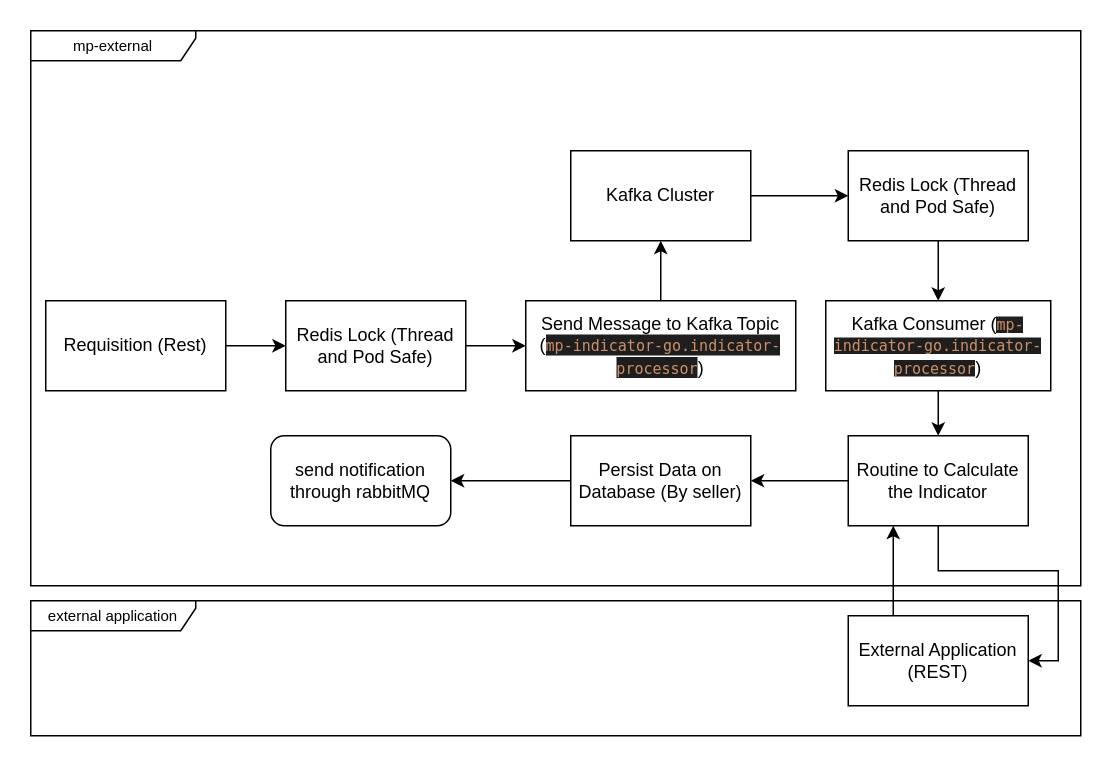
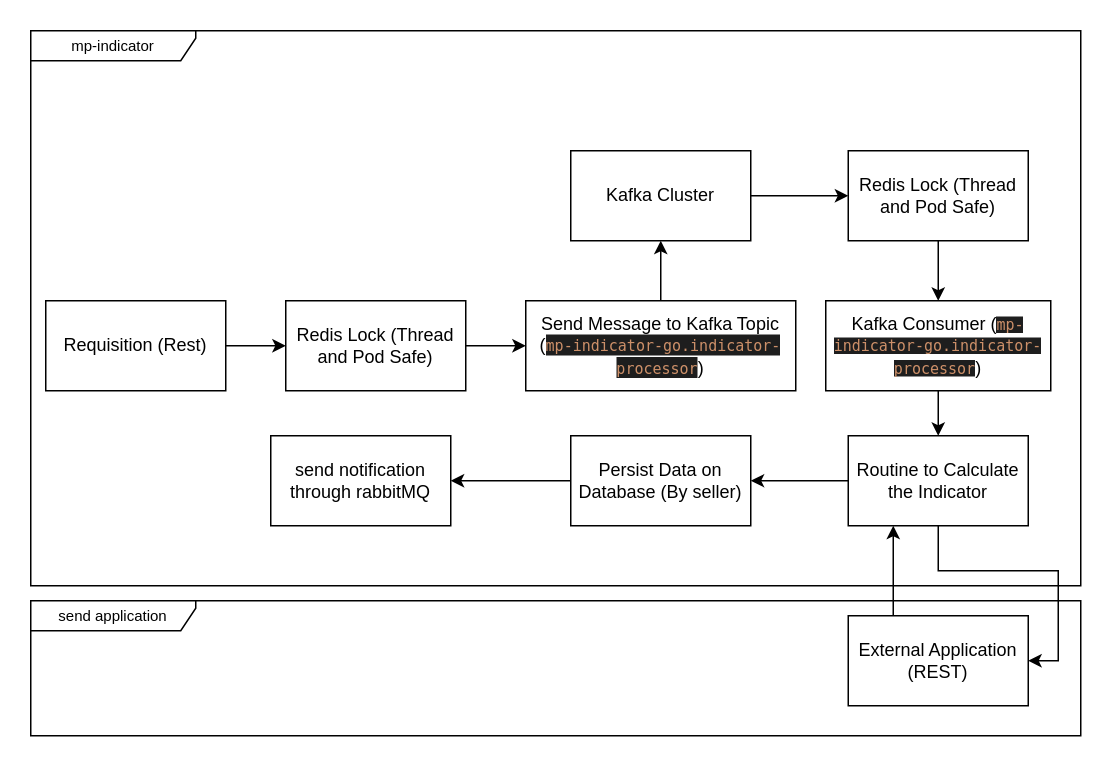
node "mp-external": label "mp-external" -> "mp-indicator"
node "send notification through rabbitMQ": shape rounded rectangle -> rectangle
node "external application": label "external application" -> "send application"
